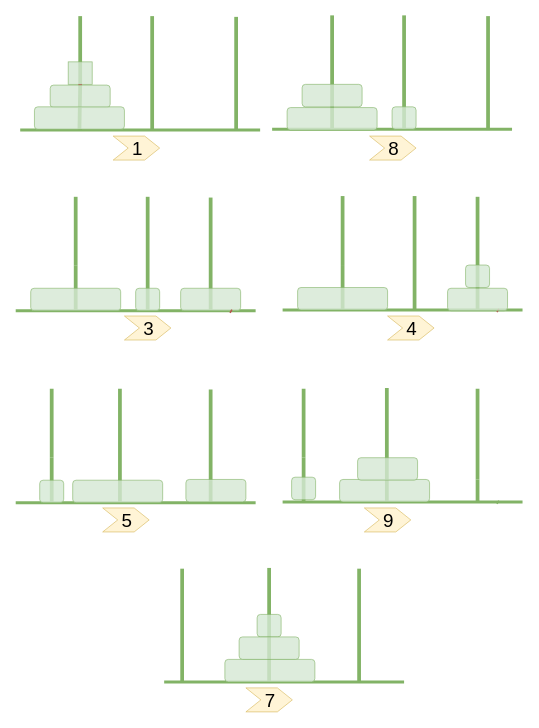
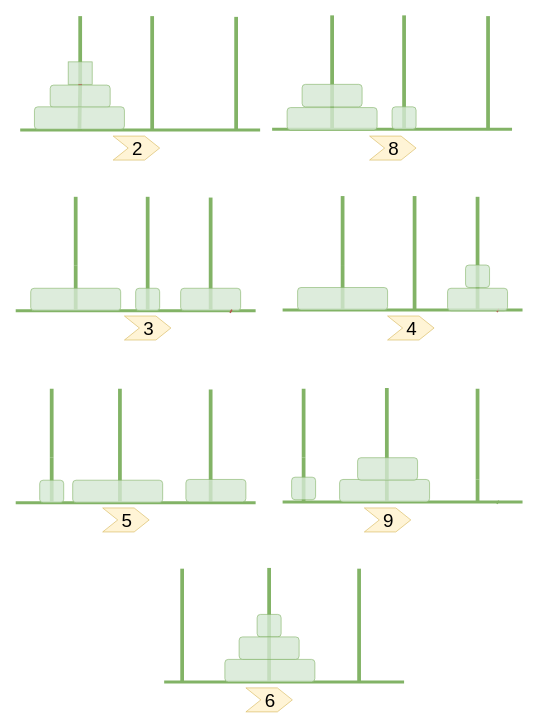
node "1": label "1" -> "2"
node "7": label "7" -> "6"
